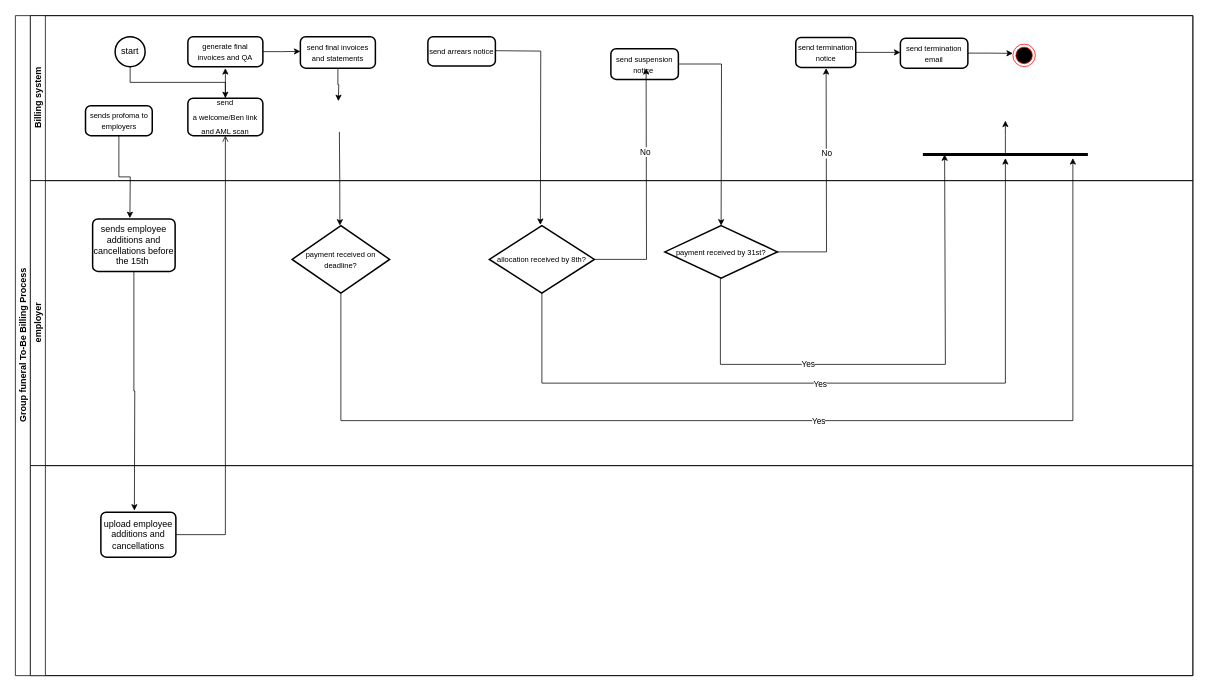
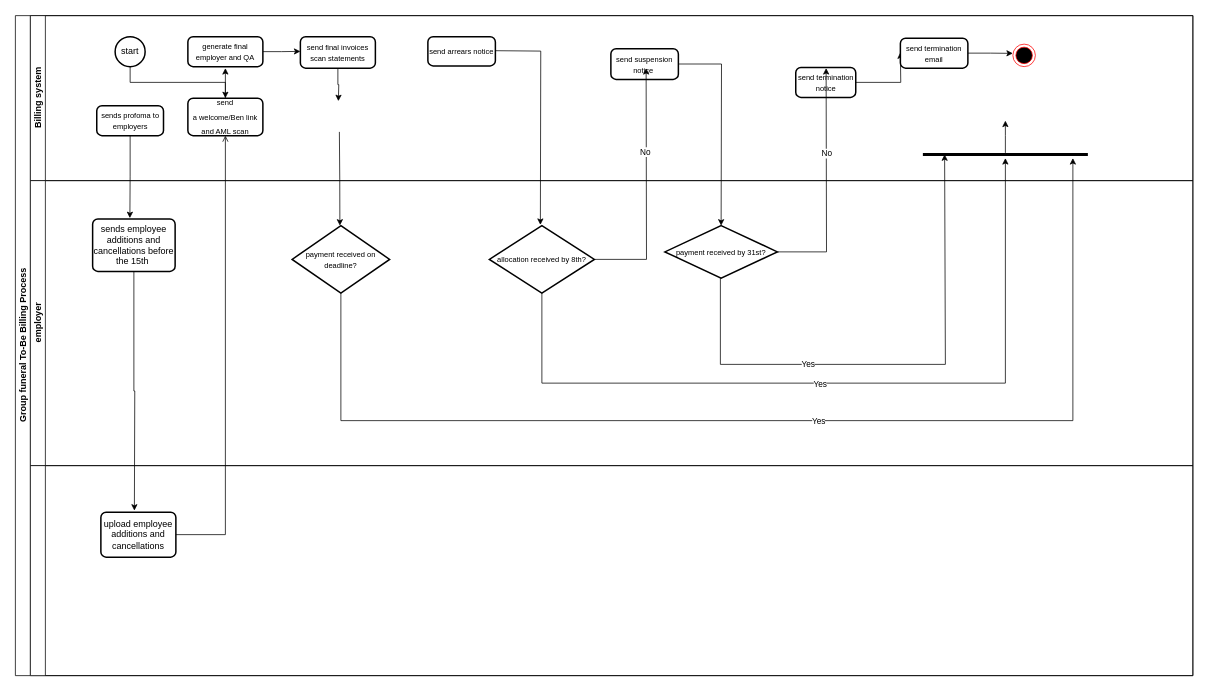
node "generate final invoices and QA": label "generate final invoices and QA" -> "generate final employer and QA"
node "send final invoices and statements": label "send final invoices and statements" -> "send final invoices scan statements"
node "send termination notice": moved (826, 52) -> (826, 82)
node "sends profoma to employers": moved (119, 120) -> (130, 120)
